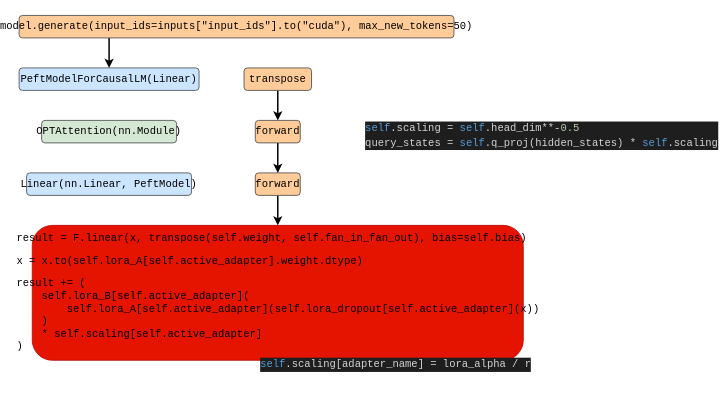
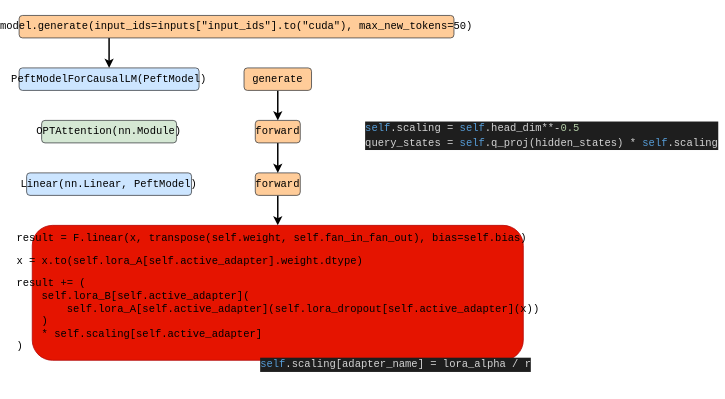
node "PeftModelForCausalLM(Linear)": label "PeftModelForCausalLM(Linear)" -> "PeftModelForCausalLM(PeftModel)"
node "transpose": label "transpose" -> "generate"
